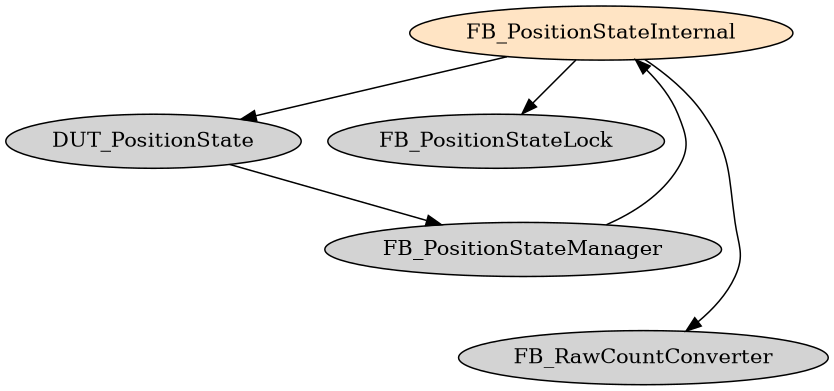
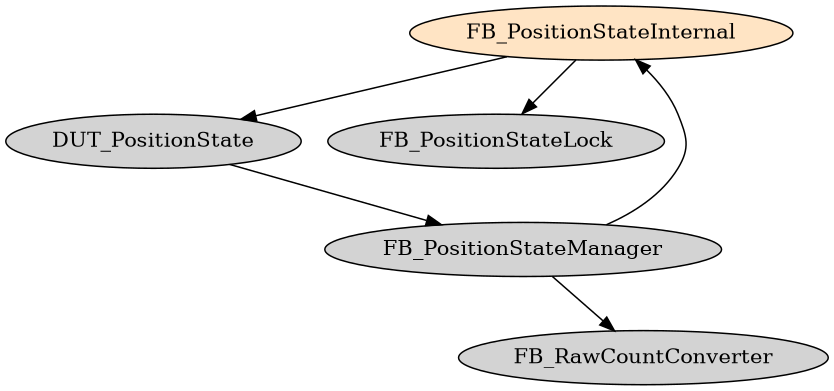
edge "FB_PositionStateInternal" -> "FB_RawCountConverter": now "FB_PositionStateManager" -> "FB_RawCountConverter"
